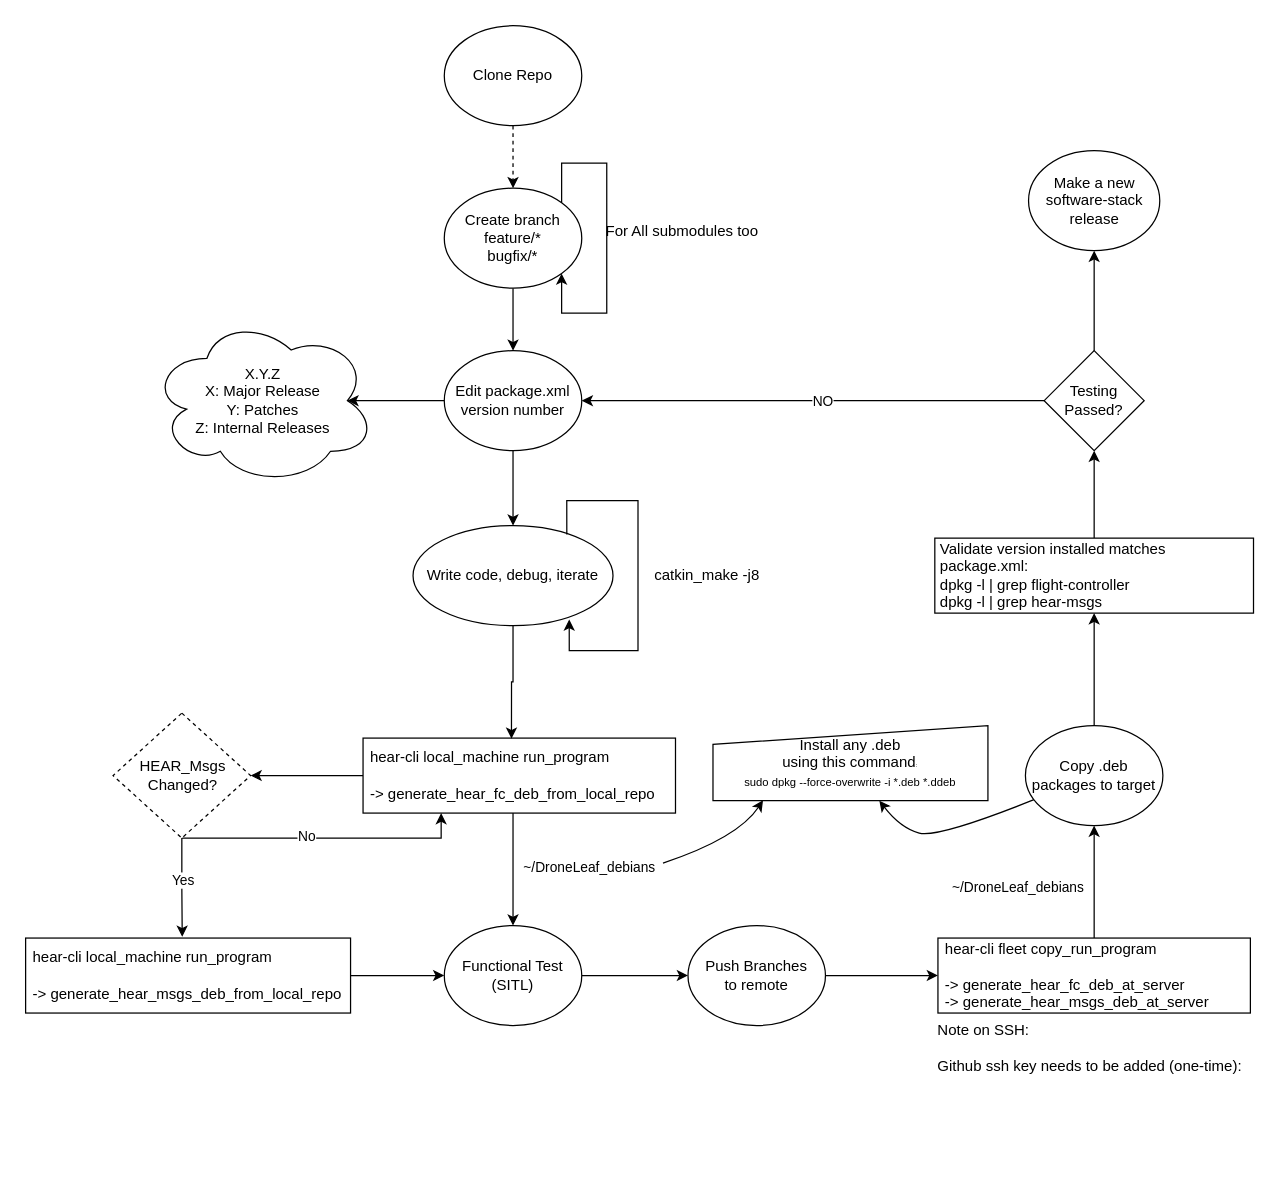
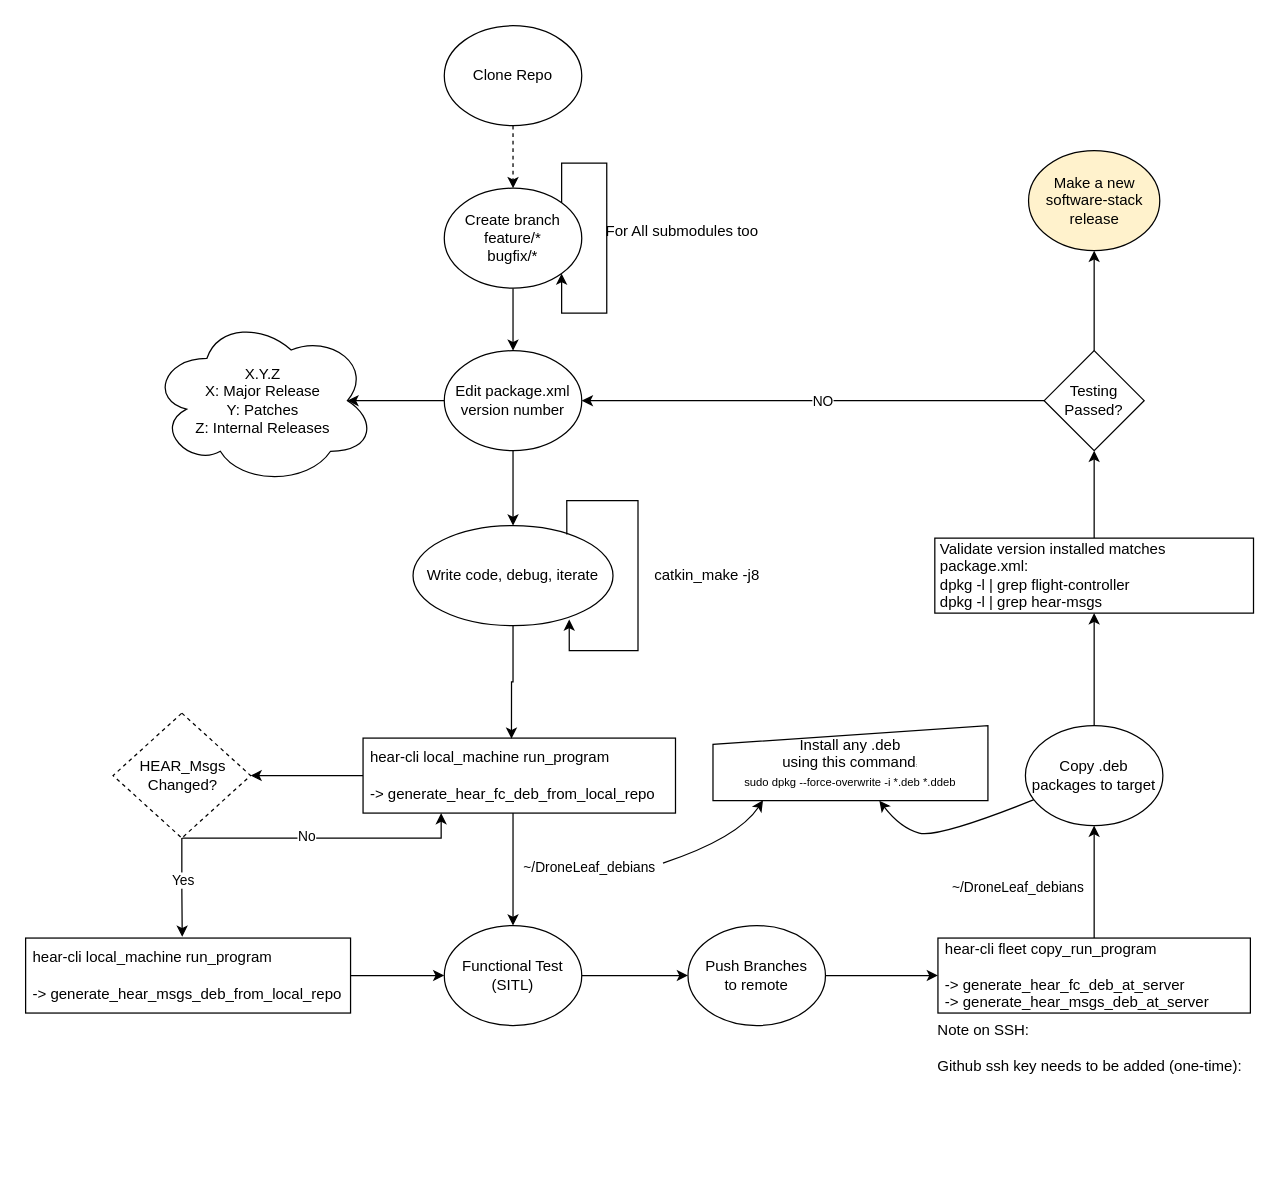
node "Make a new software-stack release": fillcolor #ffffff -> #fff2cc
